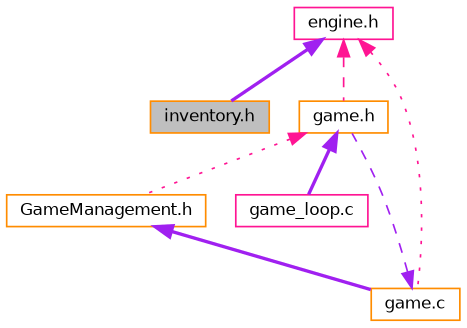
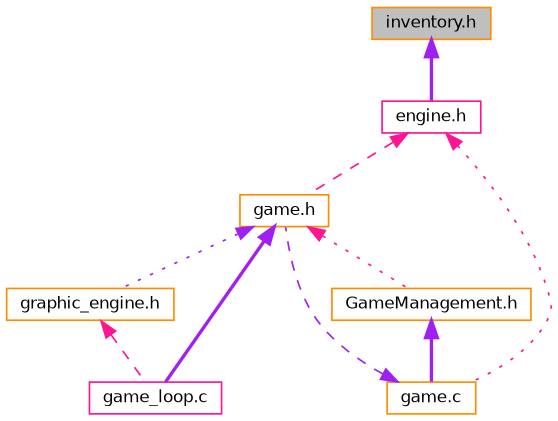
edge "inventory.h" -> "engine.h": reversed
node "graphic_engine.h": added
